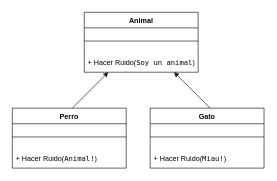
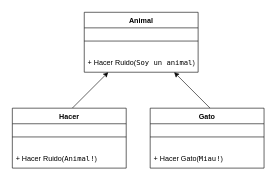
node "Perro": label "Perro" -> "Hacer"
node "+ Hacer Ruido(Miau!)": label "+ Hacer Ruido(Miau!)" -> "+ Hacer Gato(Miau!)"
